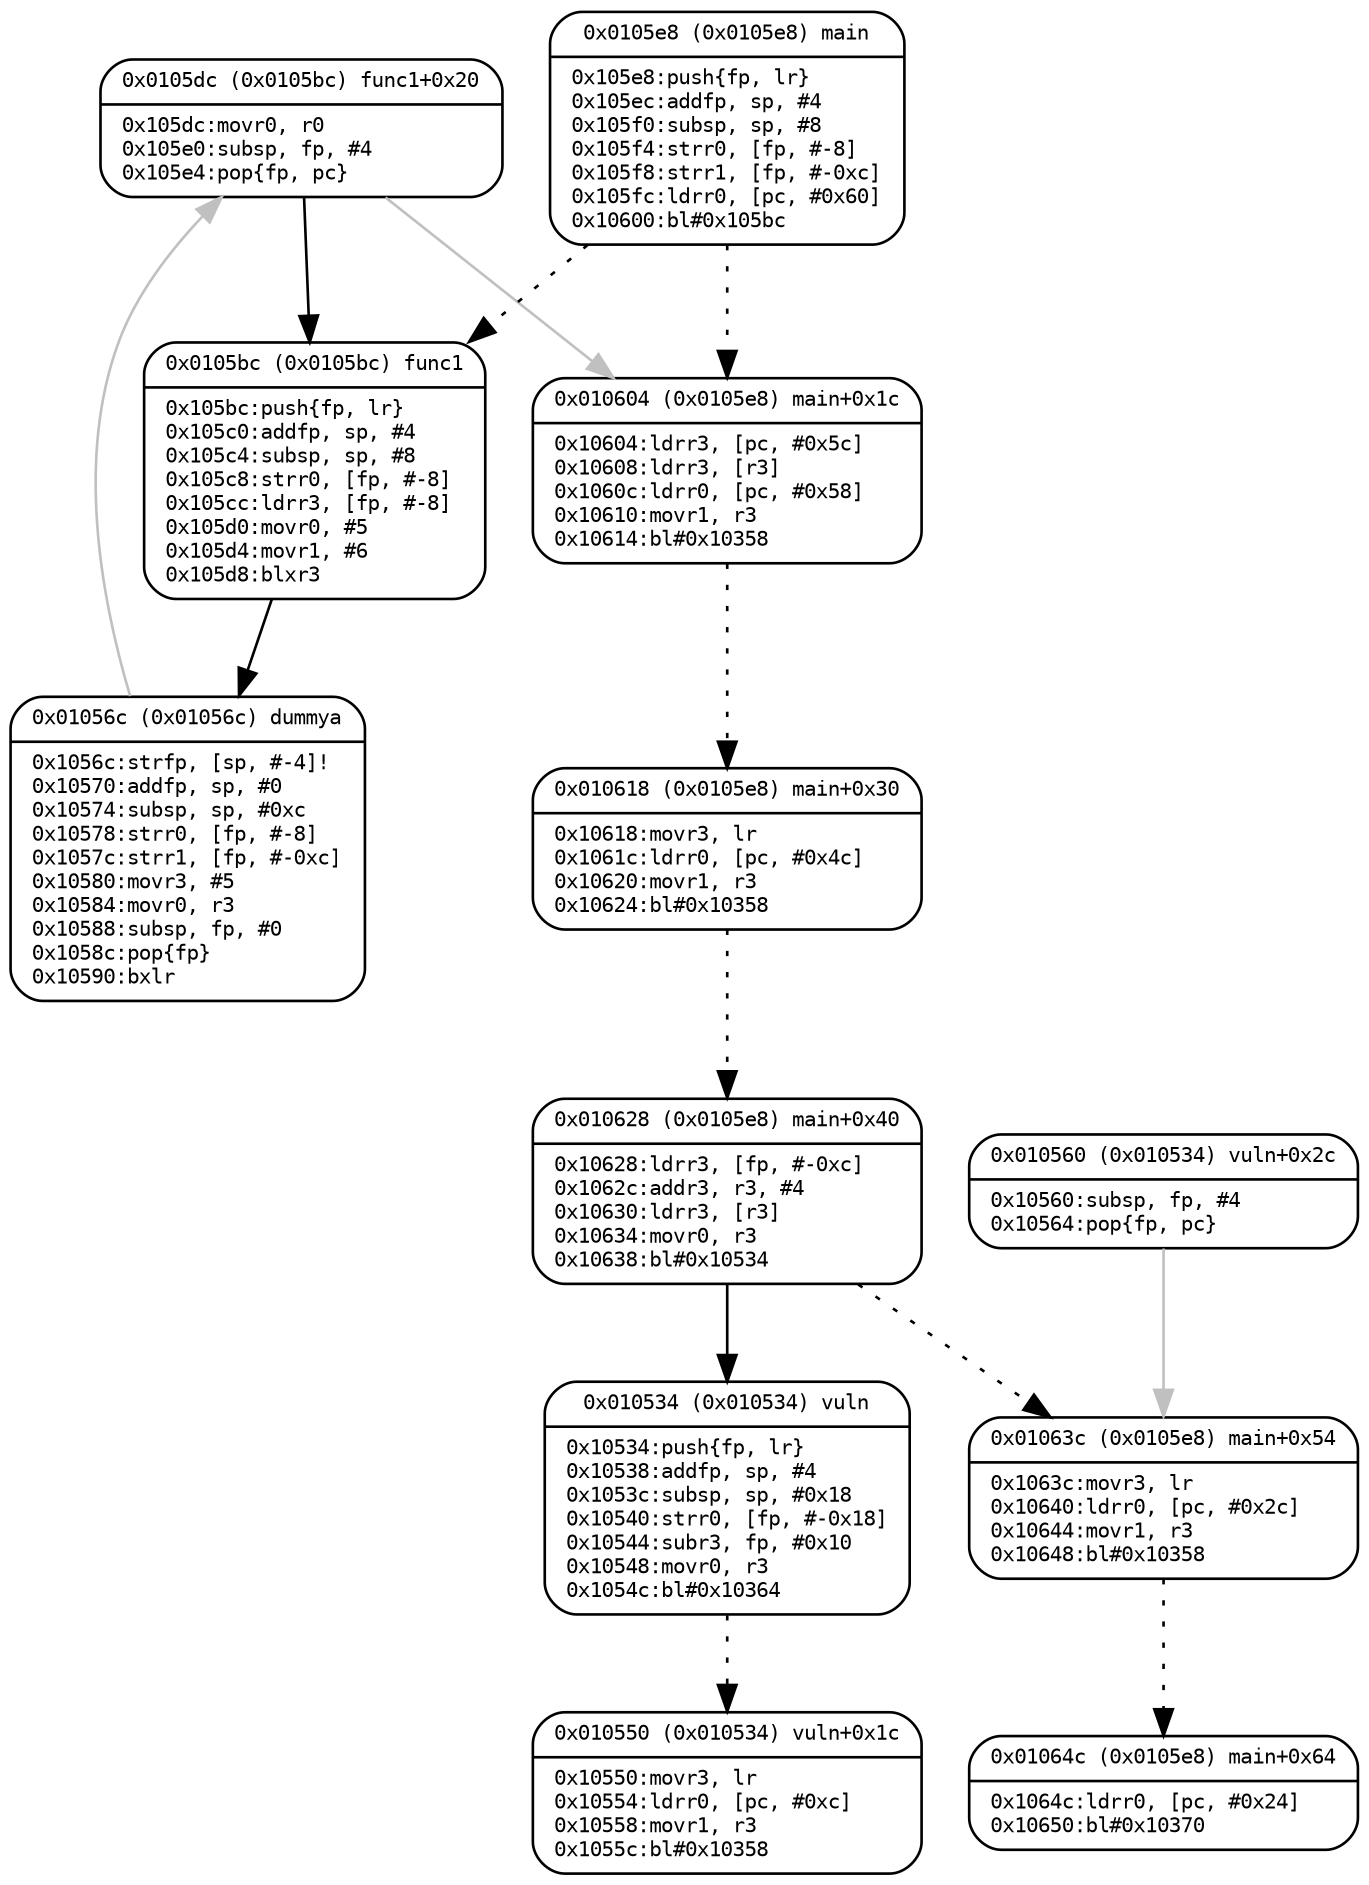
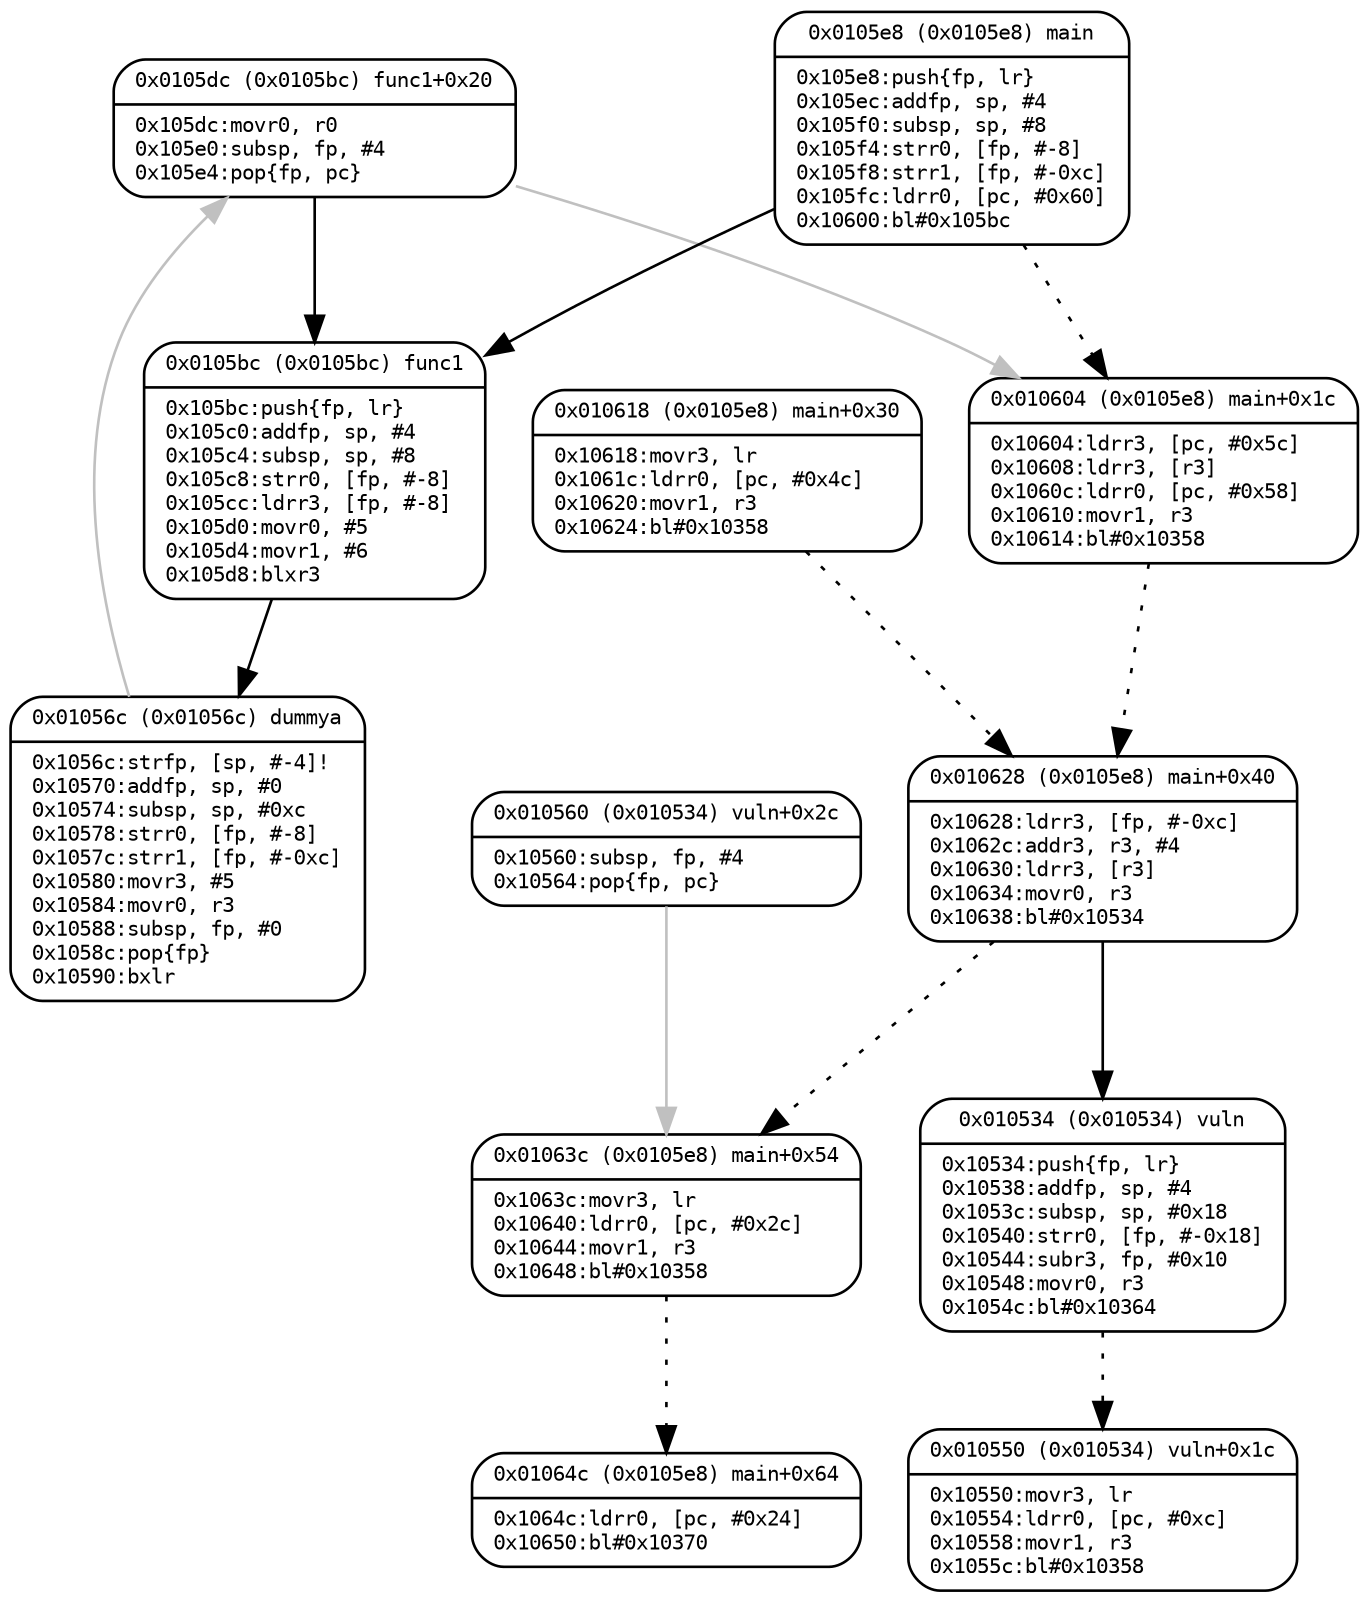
edge "0x0105e8 (0x0105e8) main" -> "0x0105bc (0x0105bc) func1": style dotted -> solid
edge "0x010604 (0x0105e8) main+0x1c" -> "0x010618 (0x0105e8) main+0x30": now "0x010604 (0x0105e8) main+0x1c" -> "0x010628 (0x0105e8) main+0x40"
